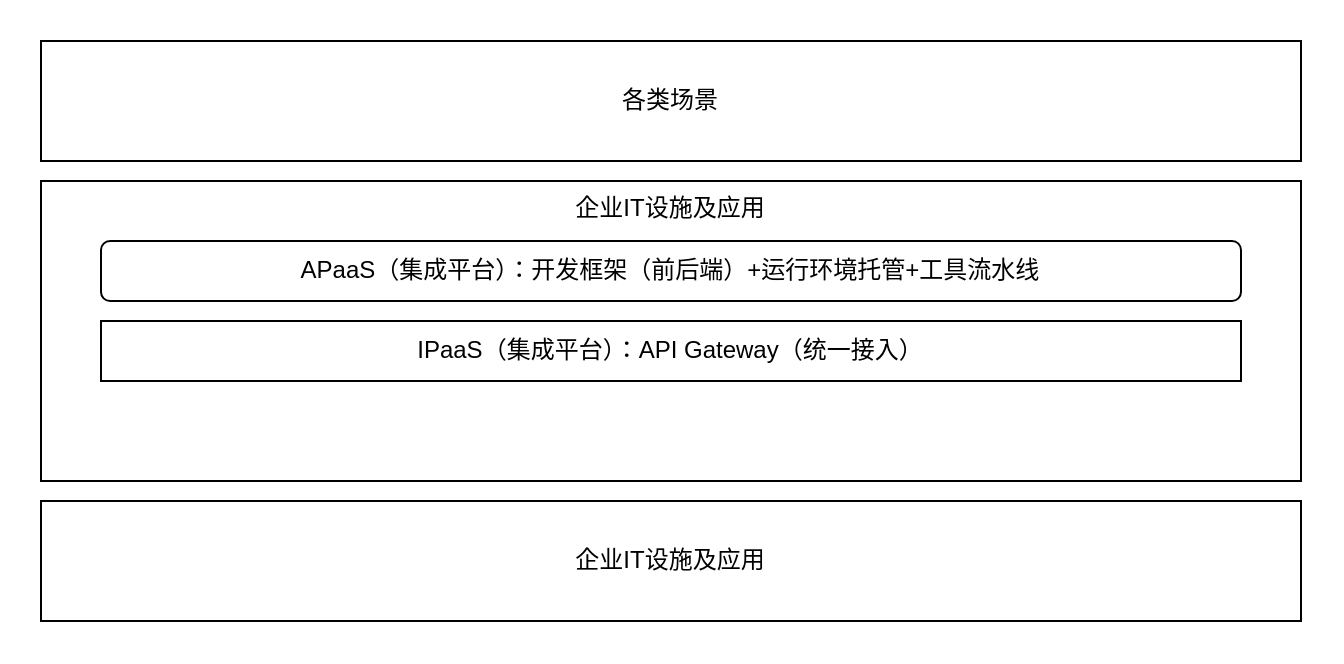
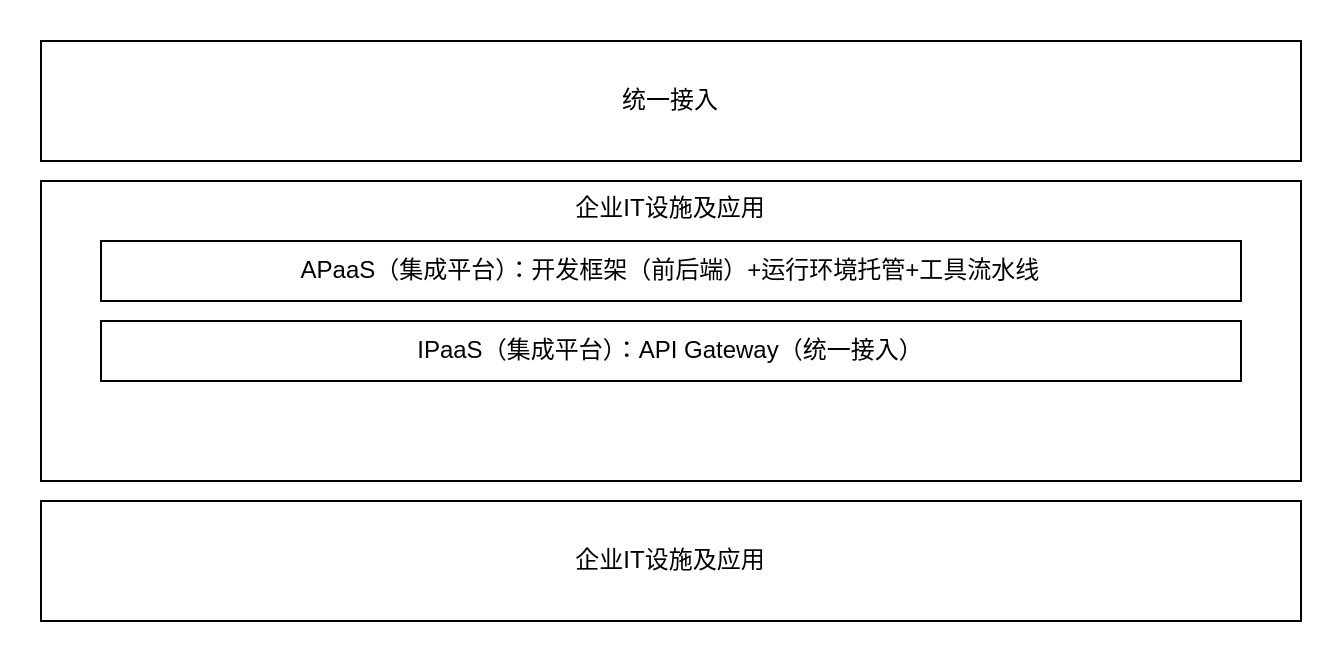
node "各类场景": label "各类场景" -> "统一接入"
node "APaaS（集成平台）：开发框架（前后端）+运行环境托管+工具流水线": shape rounded rectangle -> rectangle
